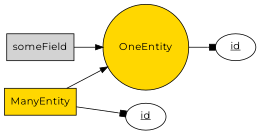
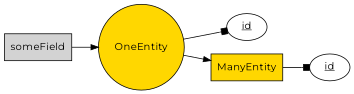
edge "ManyEntity" -> "OneEntity": reversed
